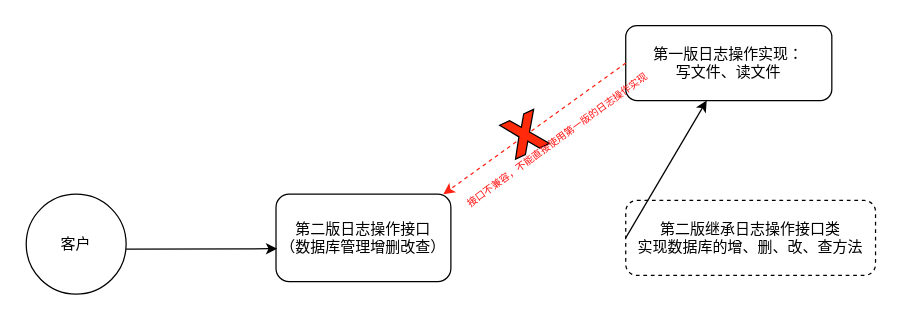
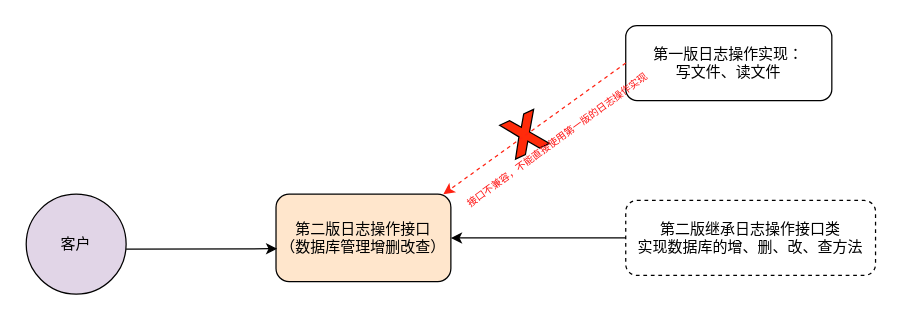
edge "第二版继承日志操作接口类 实现数据库的增、删、改、查方法" -> "第一版日志操作实现： 写文件、读文件": now "第二版继承日志操作接口类 实现数据库的增、删、改、查方法" -> "第二版日志操作接口 （数据库管理增删改查）"
node "第二版日志操作接口 （数据库管理增删改查）": fillcolor #ffffff -> #ffe6cc
node "客户": fillcolor #ffffff -> #e1d5e7
